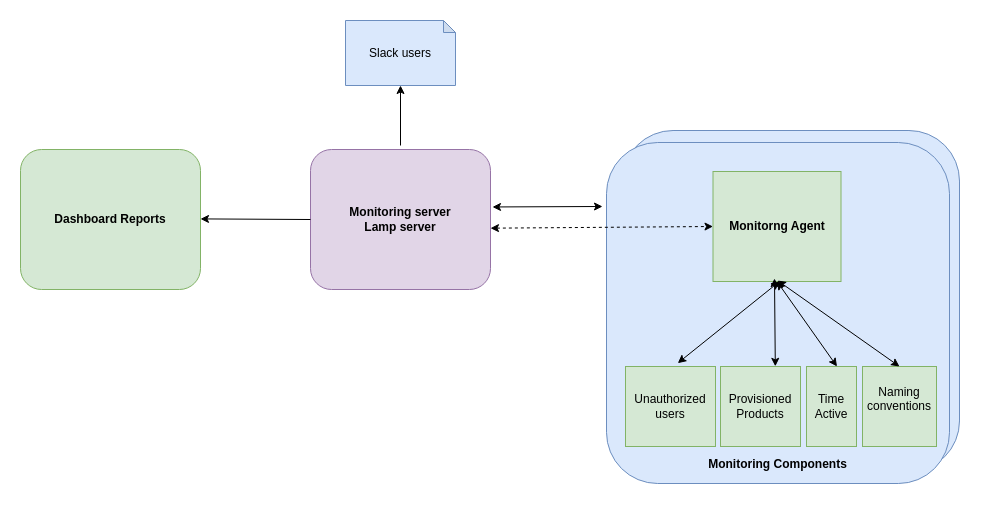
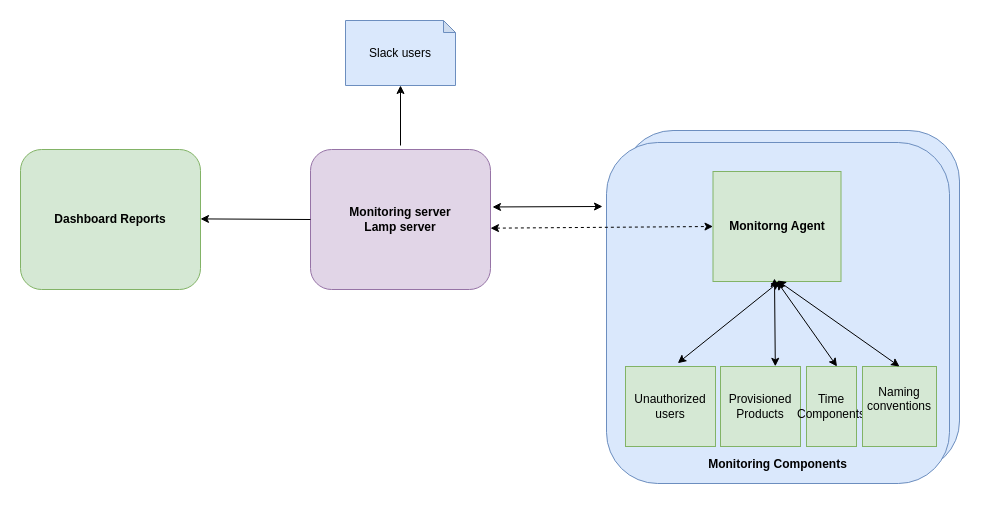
node "Time Active": label "Time Active" -> "Time Components"
